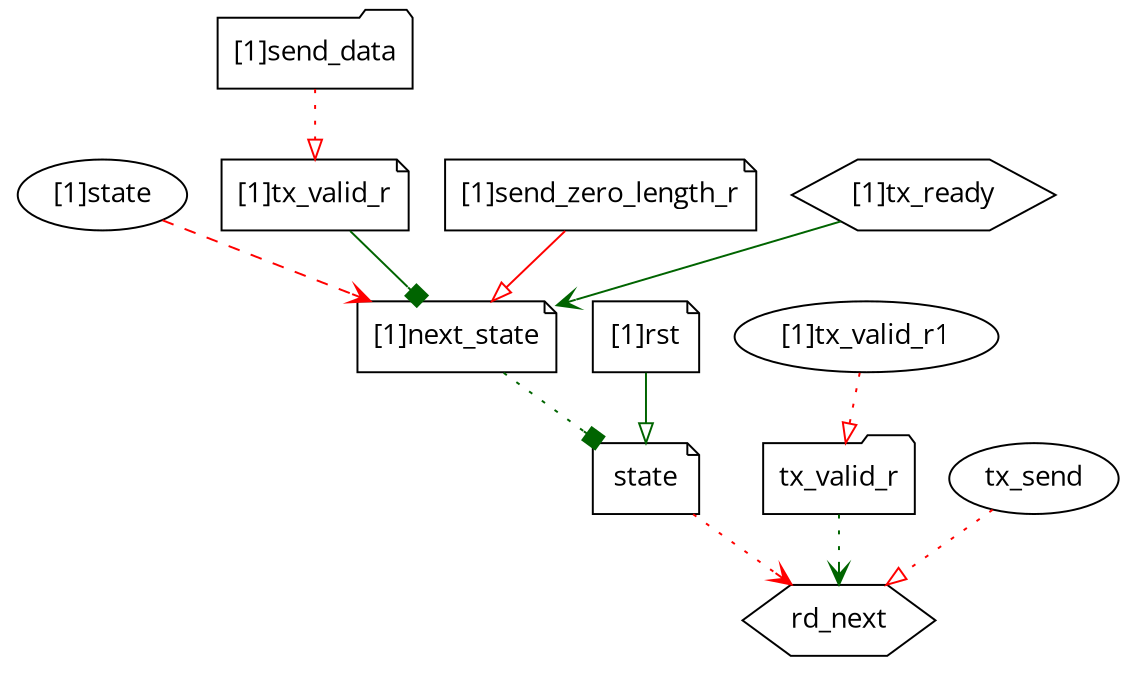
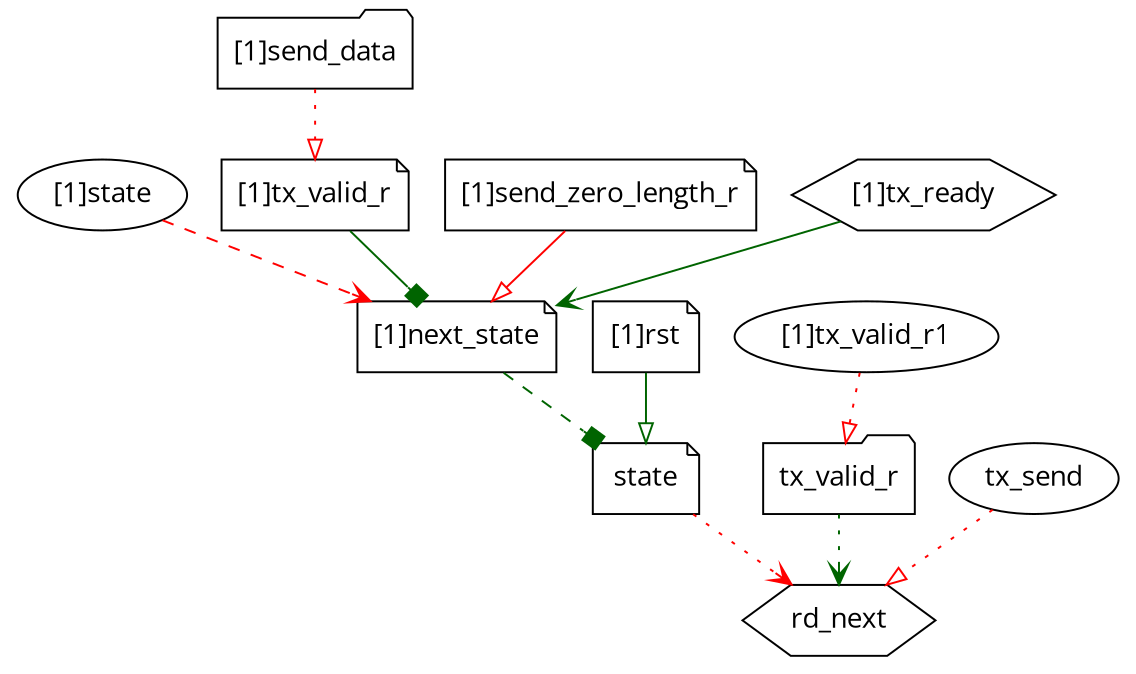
edge "[1]next_state" -> "state": style dotted -> dashed
